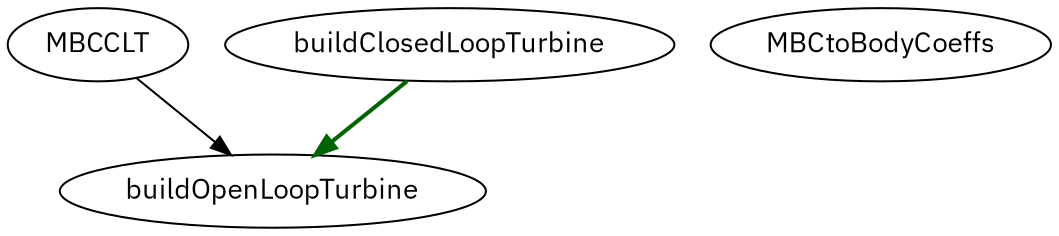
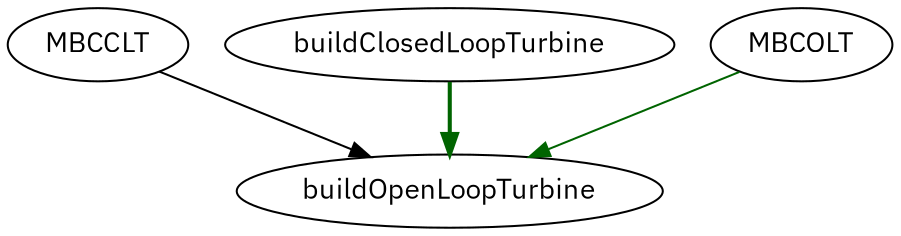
node "MBCOLT": added
node "MBCtoBodyCoeffs": removed
